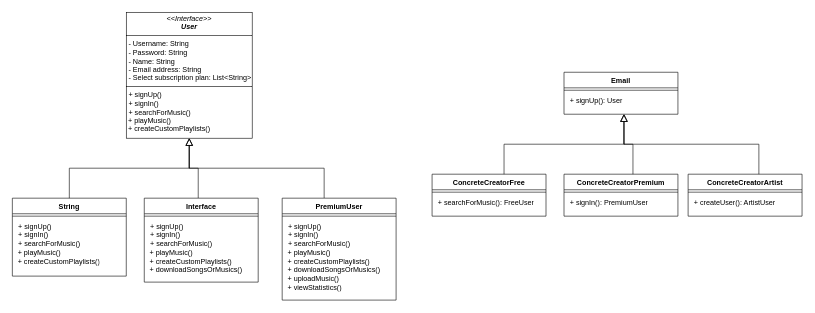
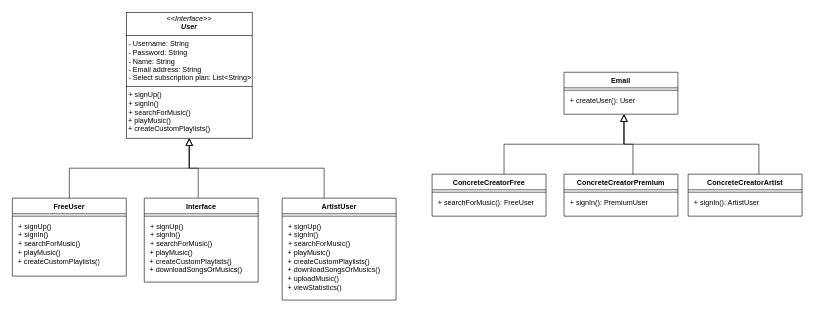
node "+ signUp(): User": label "+ signUp(): User" -> "+ createUser(): User"
node "+ createUser(): ArtistUser": label "+ createUser(): ArtistUser" -> "+ signIn(): ArtistUser"
node "String": label "String" -> "FreeUser"
node "PremiumUser": label "PremiumUser" -> "ArtistUser"
